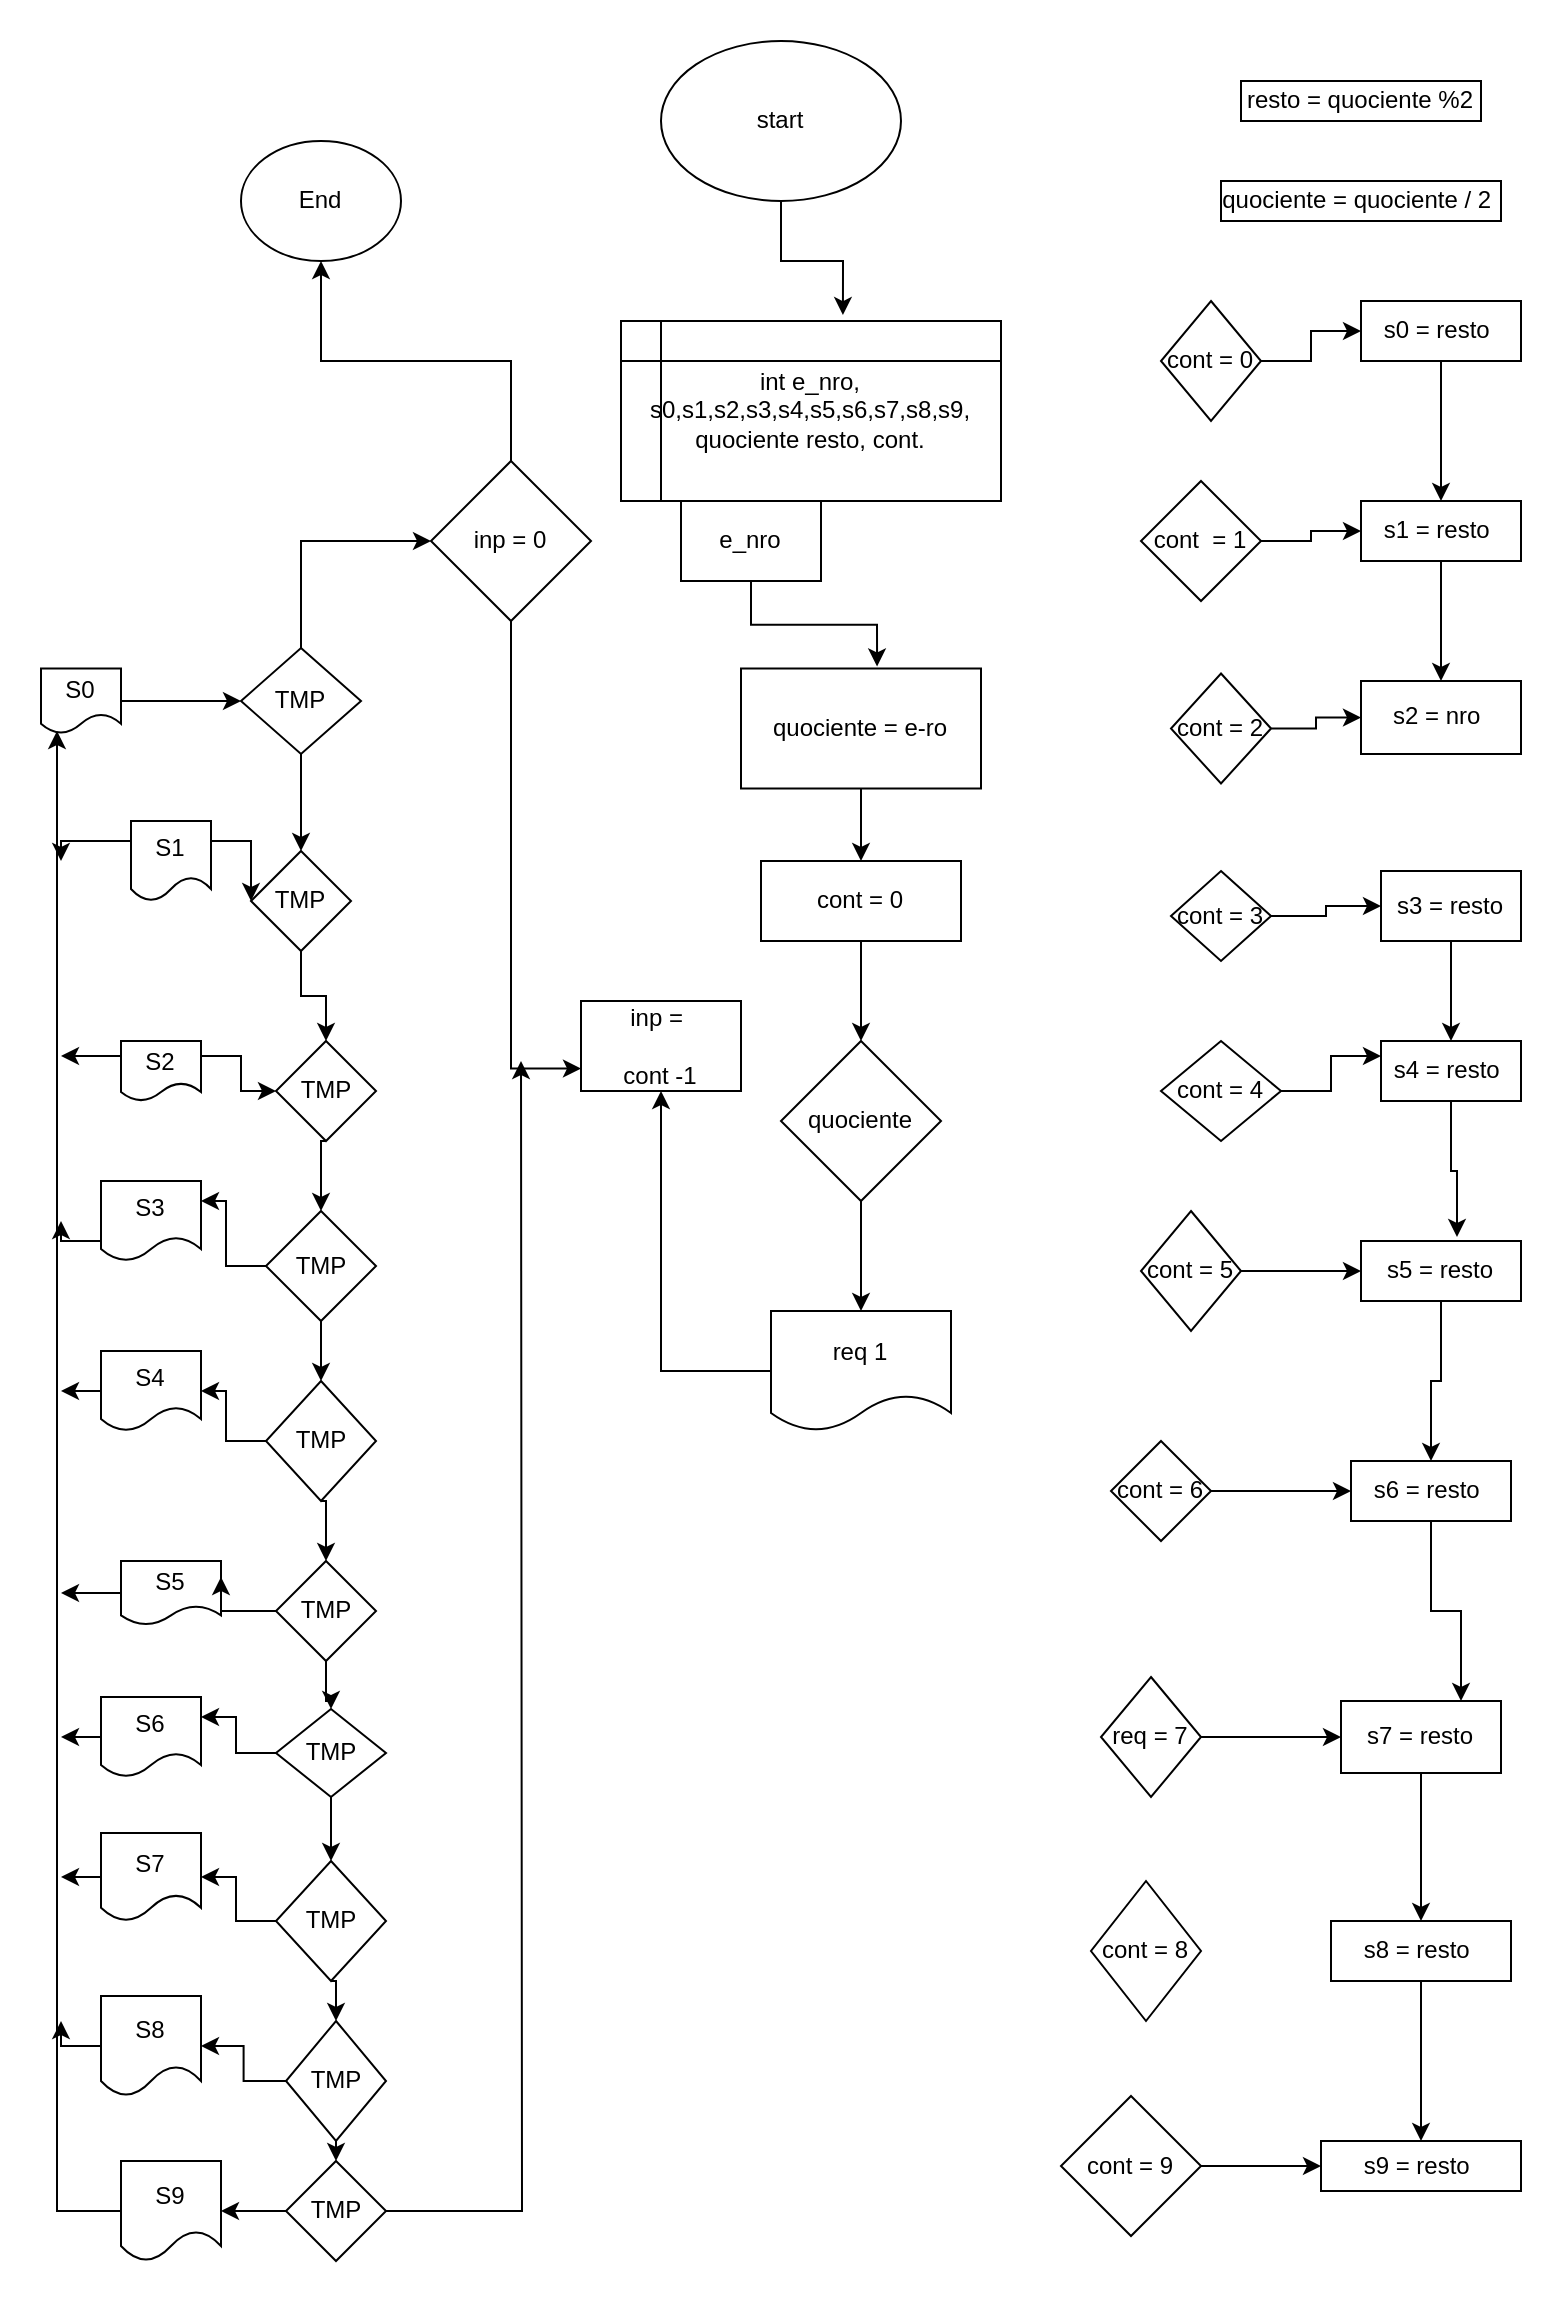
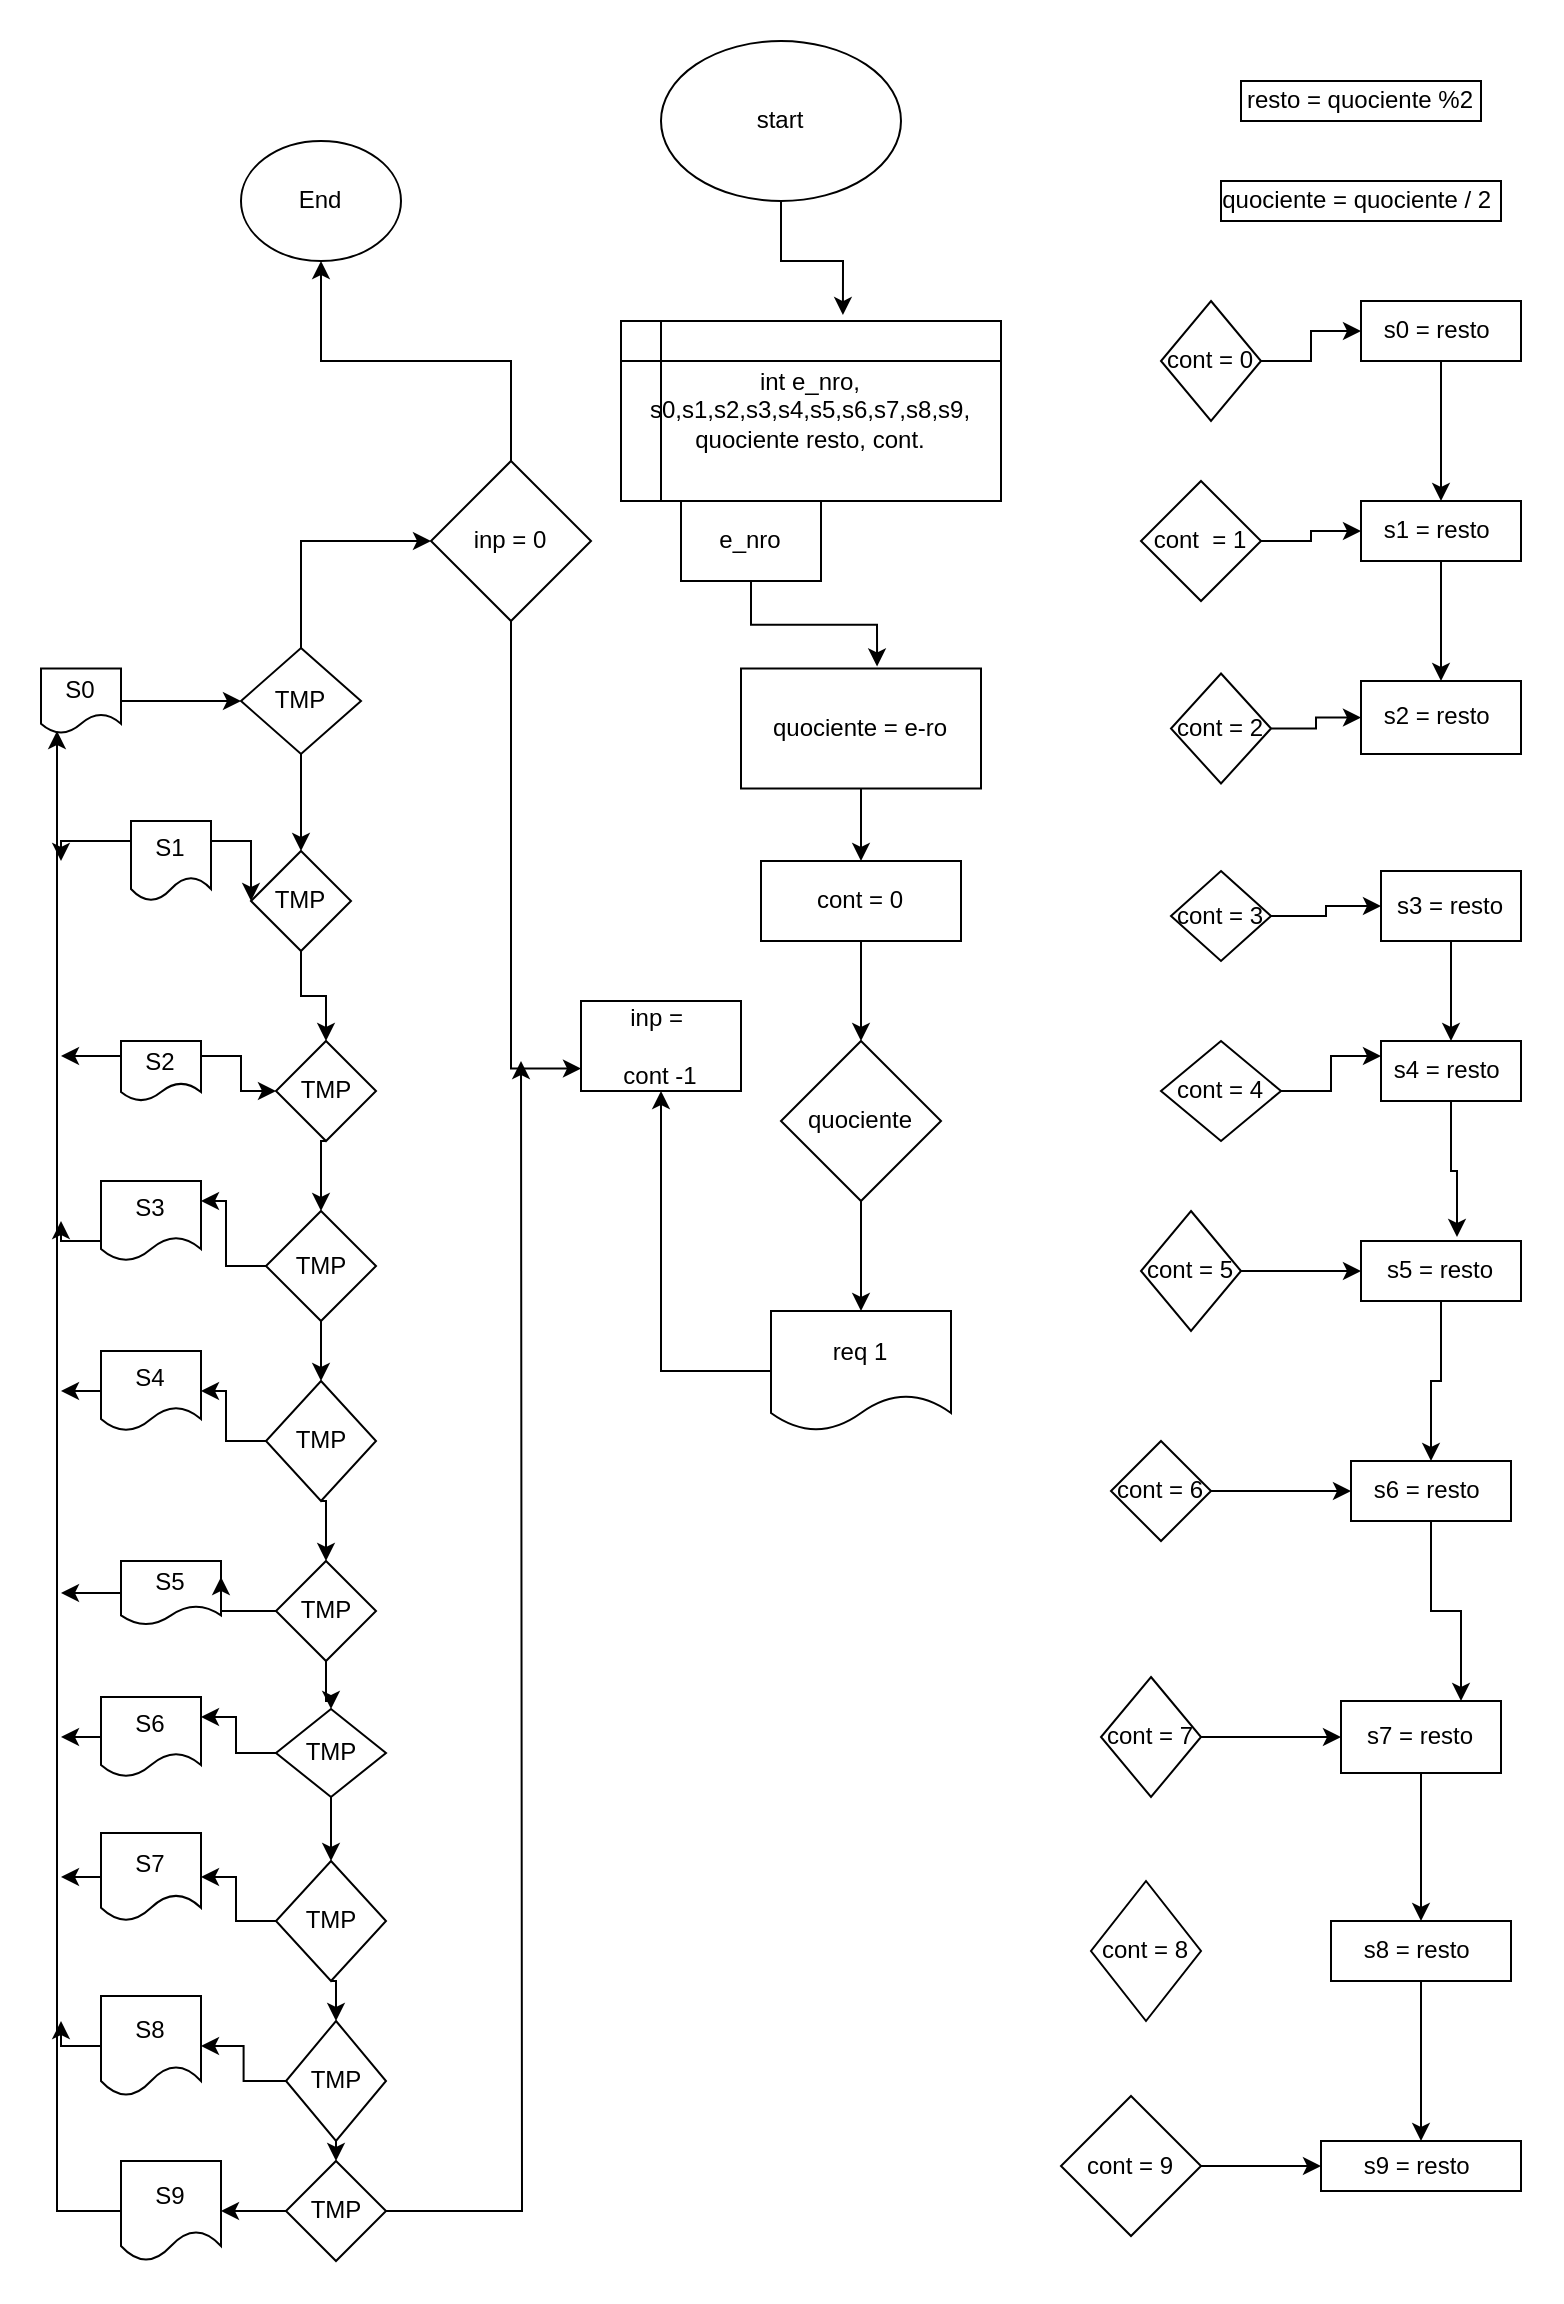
node "s2 = nro": label "s2 = nro" -> "s2 = resto"
node "req = 7": label "req = 7" -> "cont = 7"
